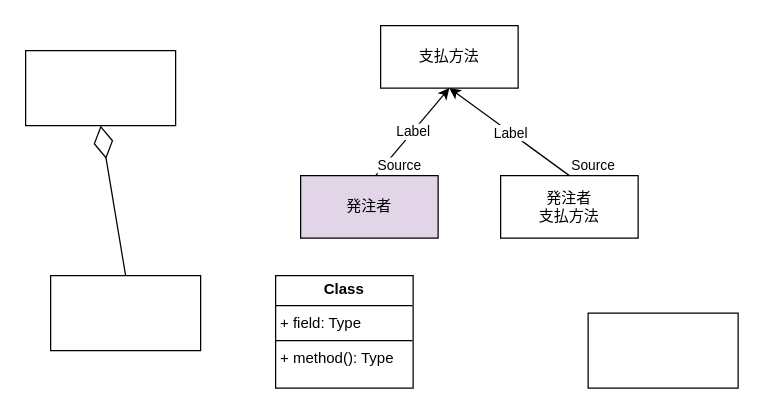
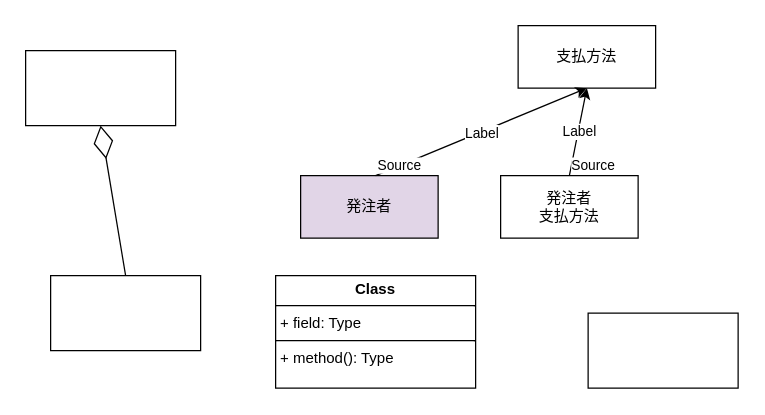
node "支払方法": moved (449, 57) -> (587, 57)
node "Class + field: Type + method(): Type": size 138x113 -> 200x113
